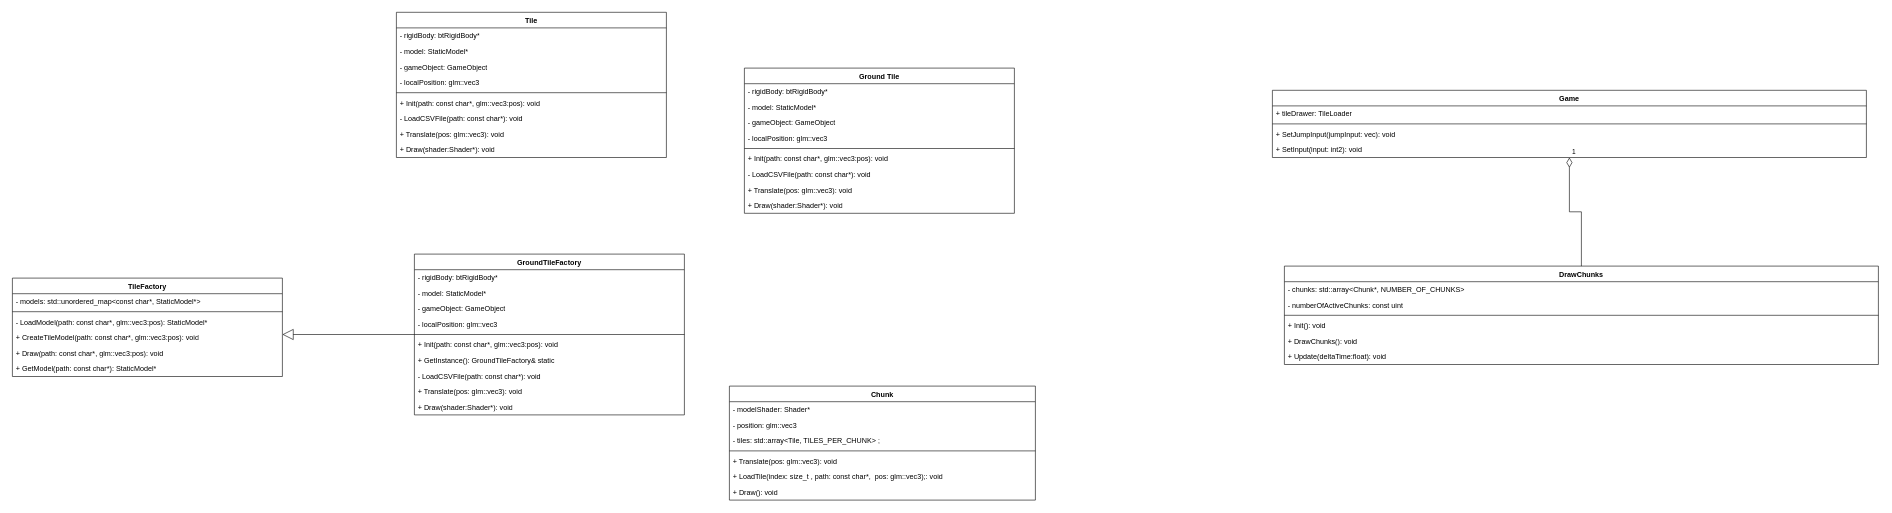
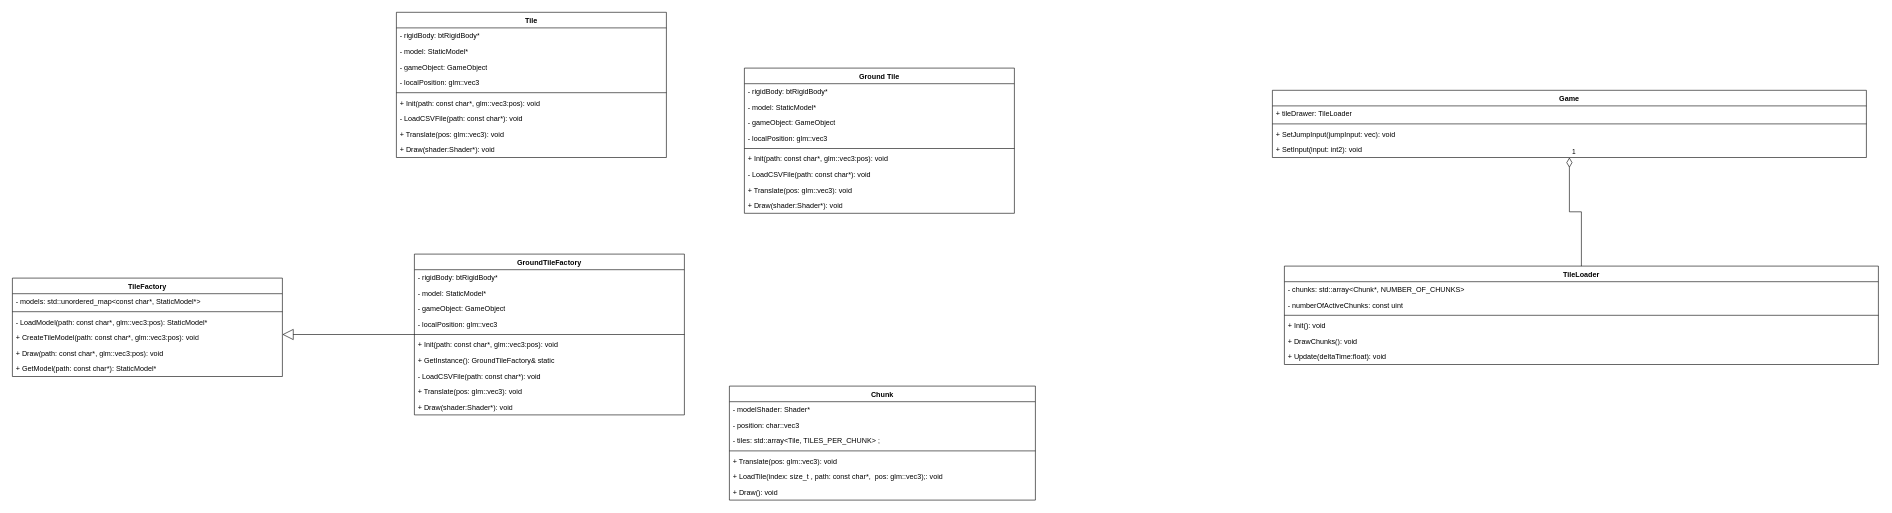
node "DrawChunks": label "DrawChunks" -> "TileLoader"
node "- position: glm::vec3": label "- position: glm::vec3" -> "- position: char::vec3"
